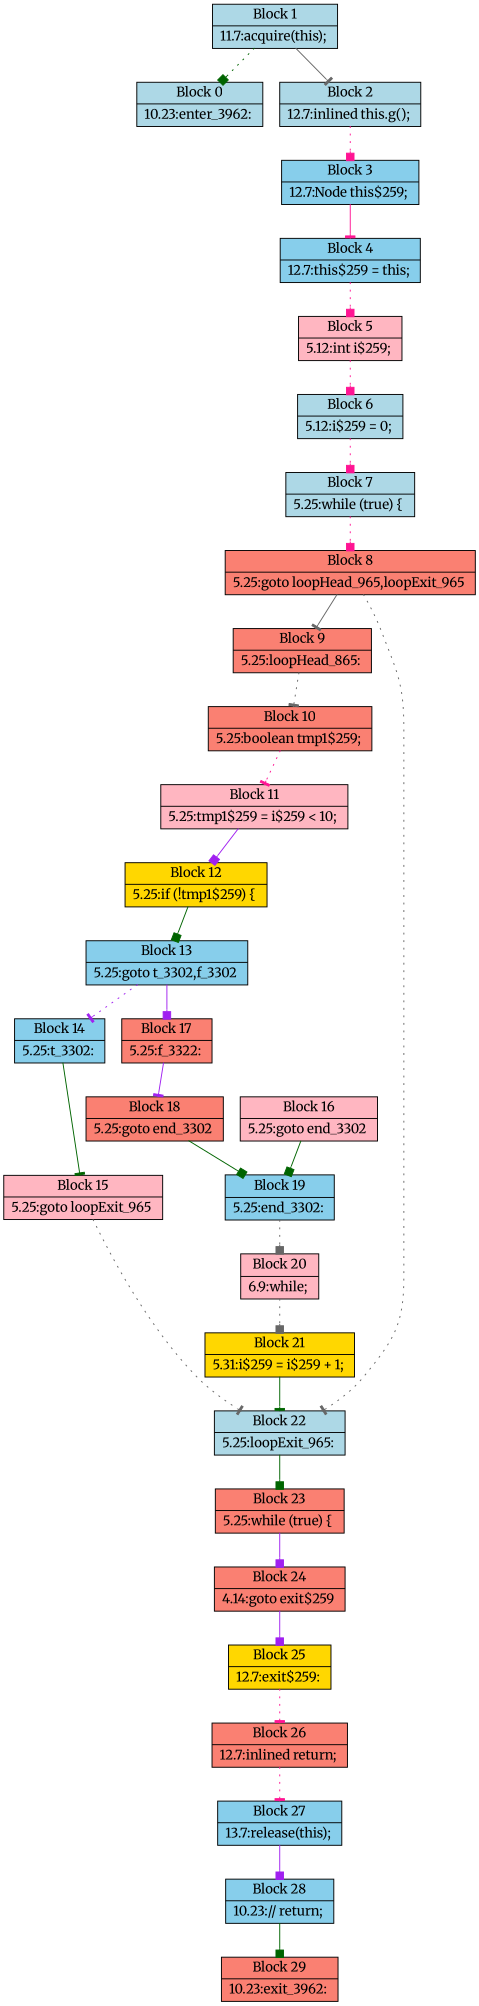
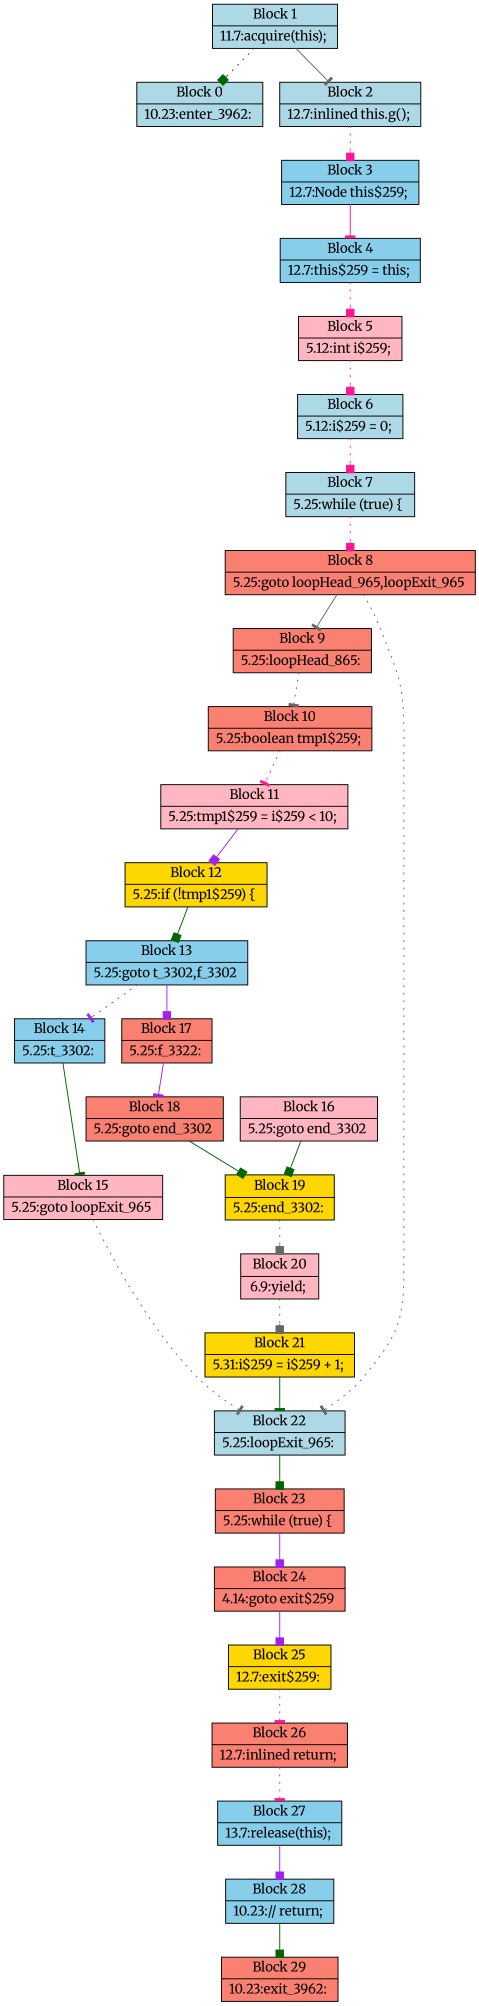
node "Block 19": fillcolor skyblue -> gold
node "Block 20": text "6.9:while;" -> "6.9:yield;"
